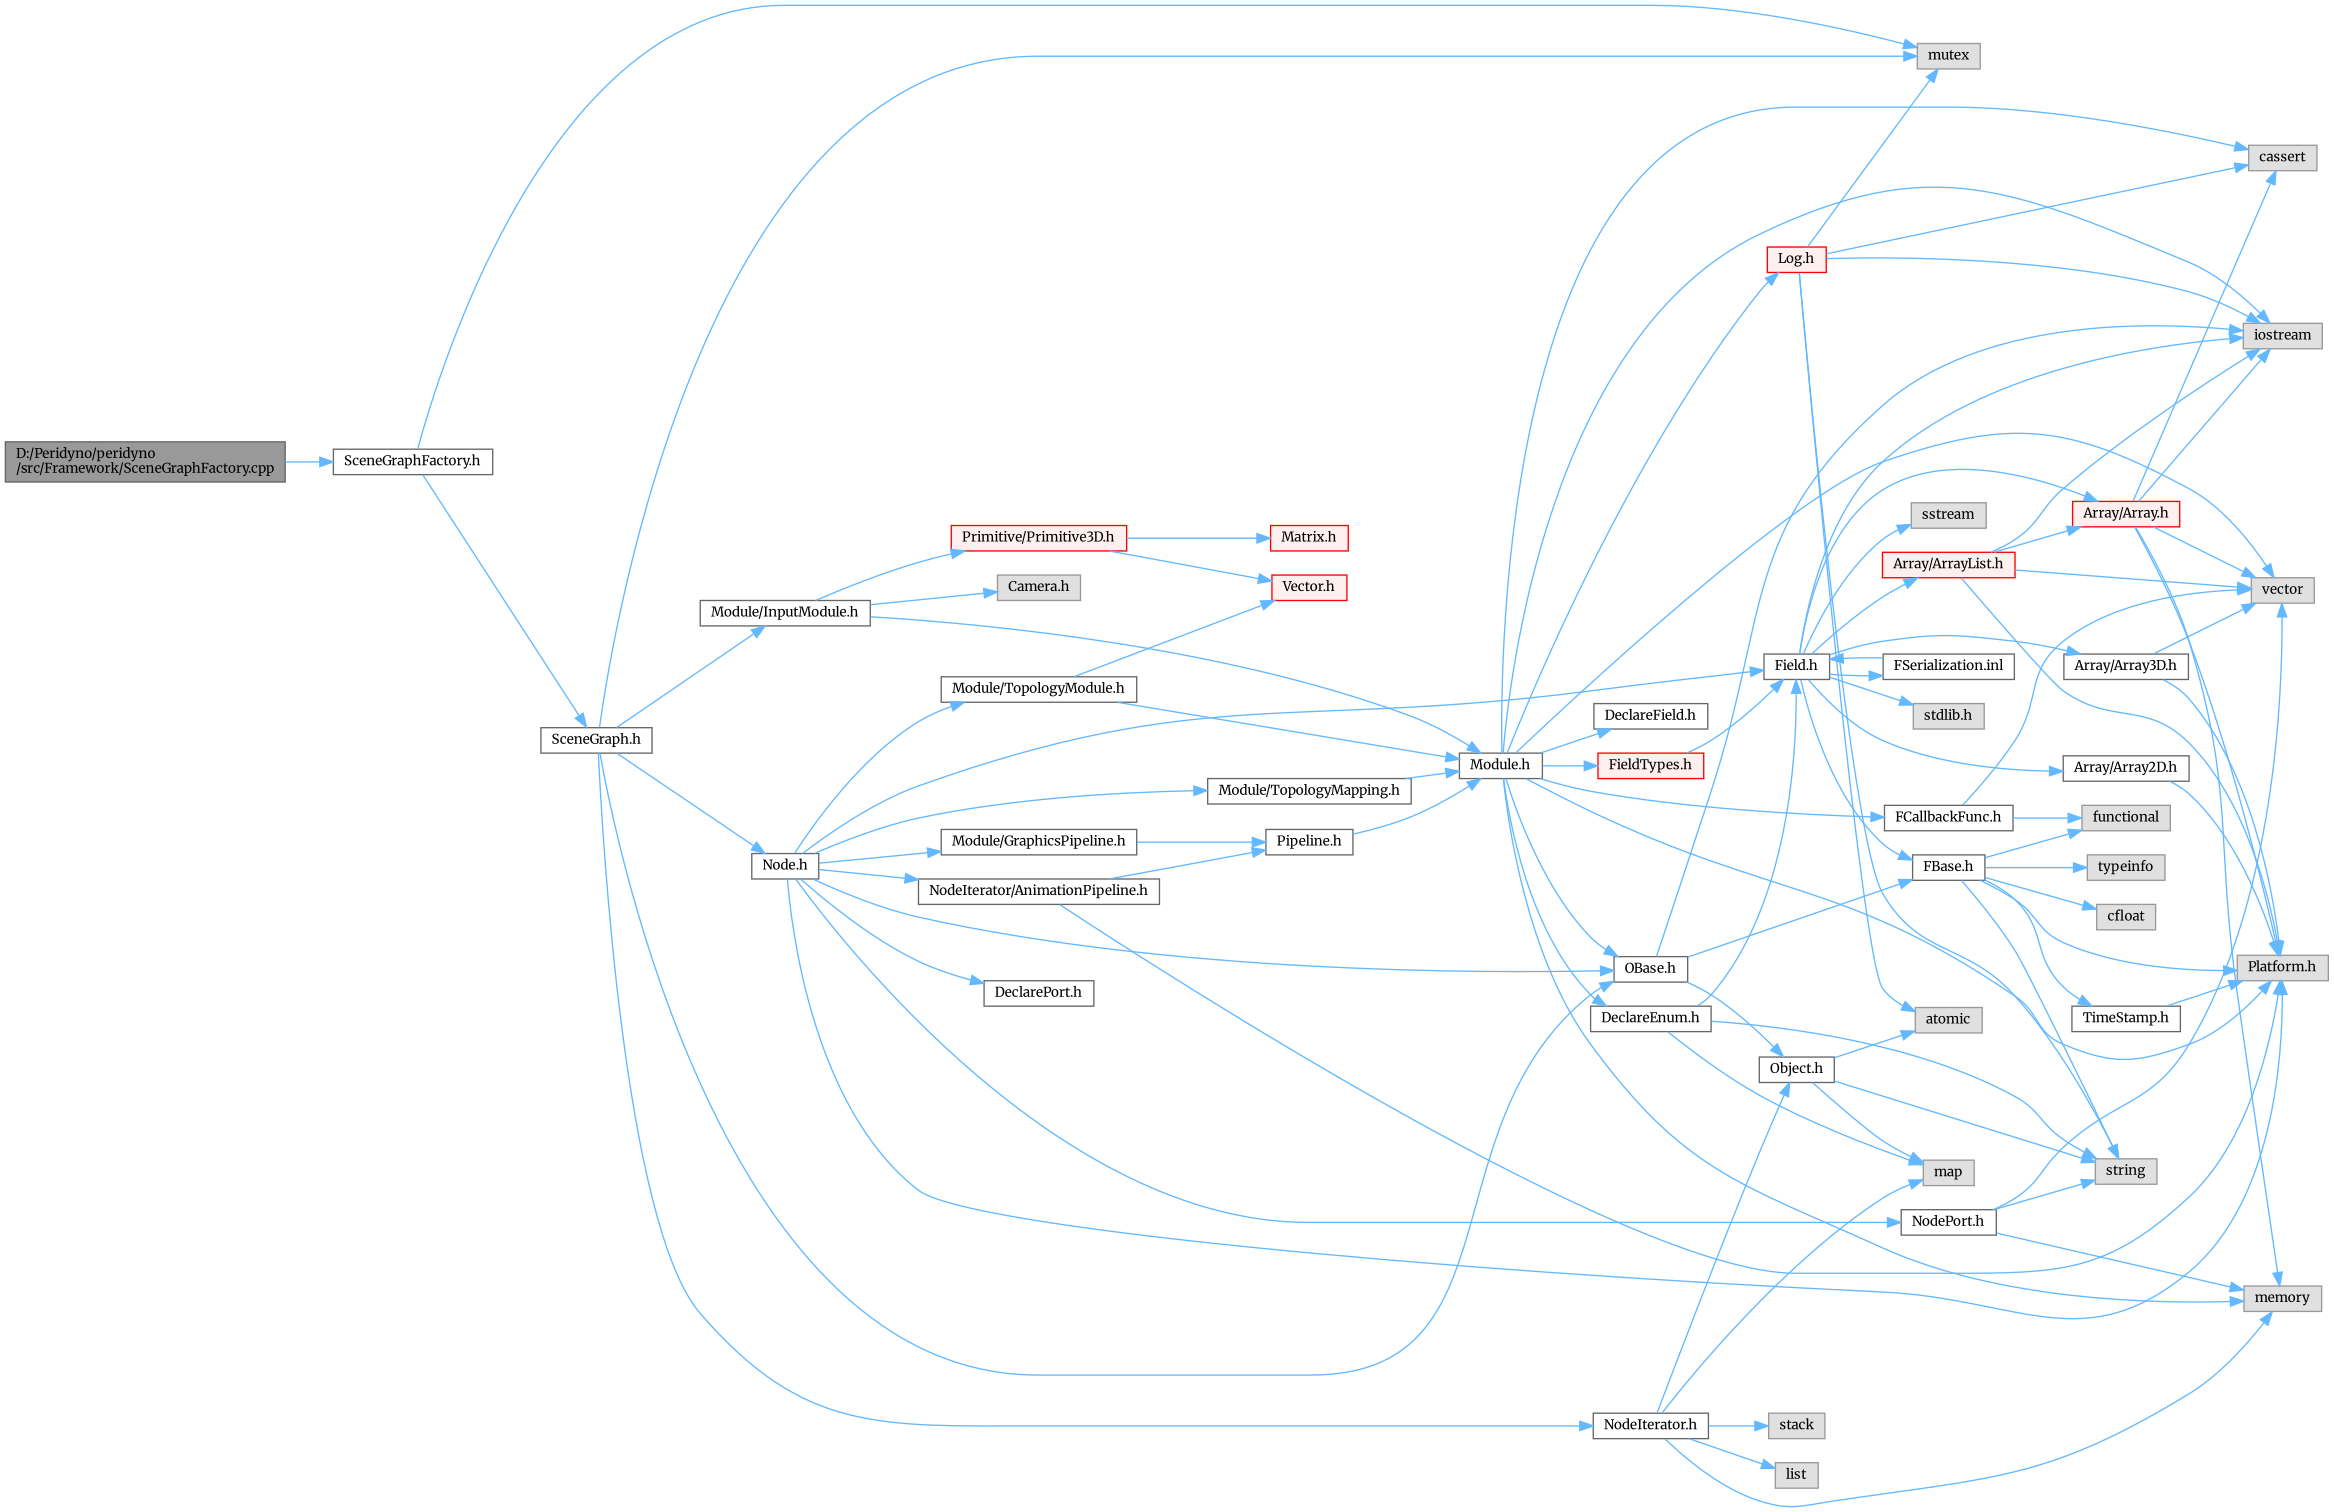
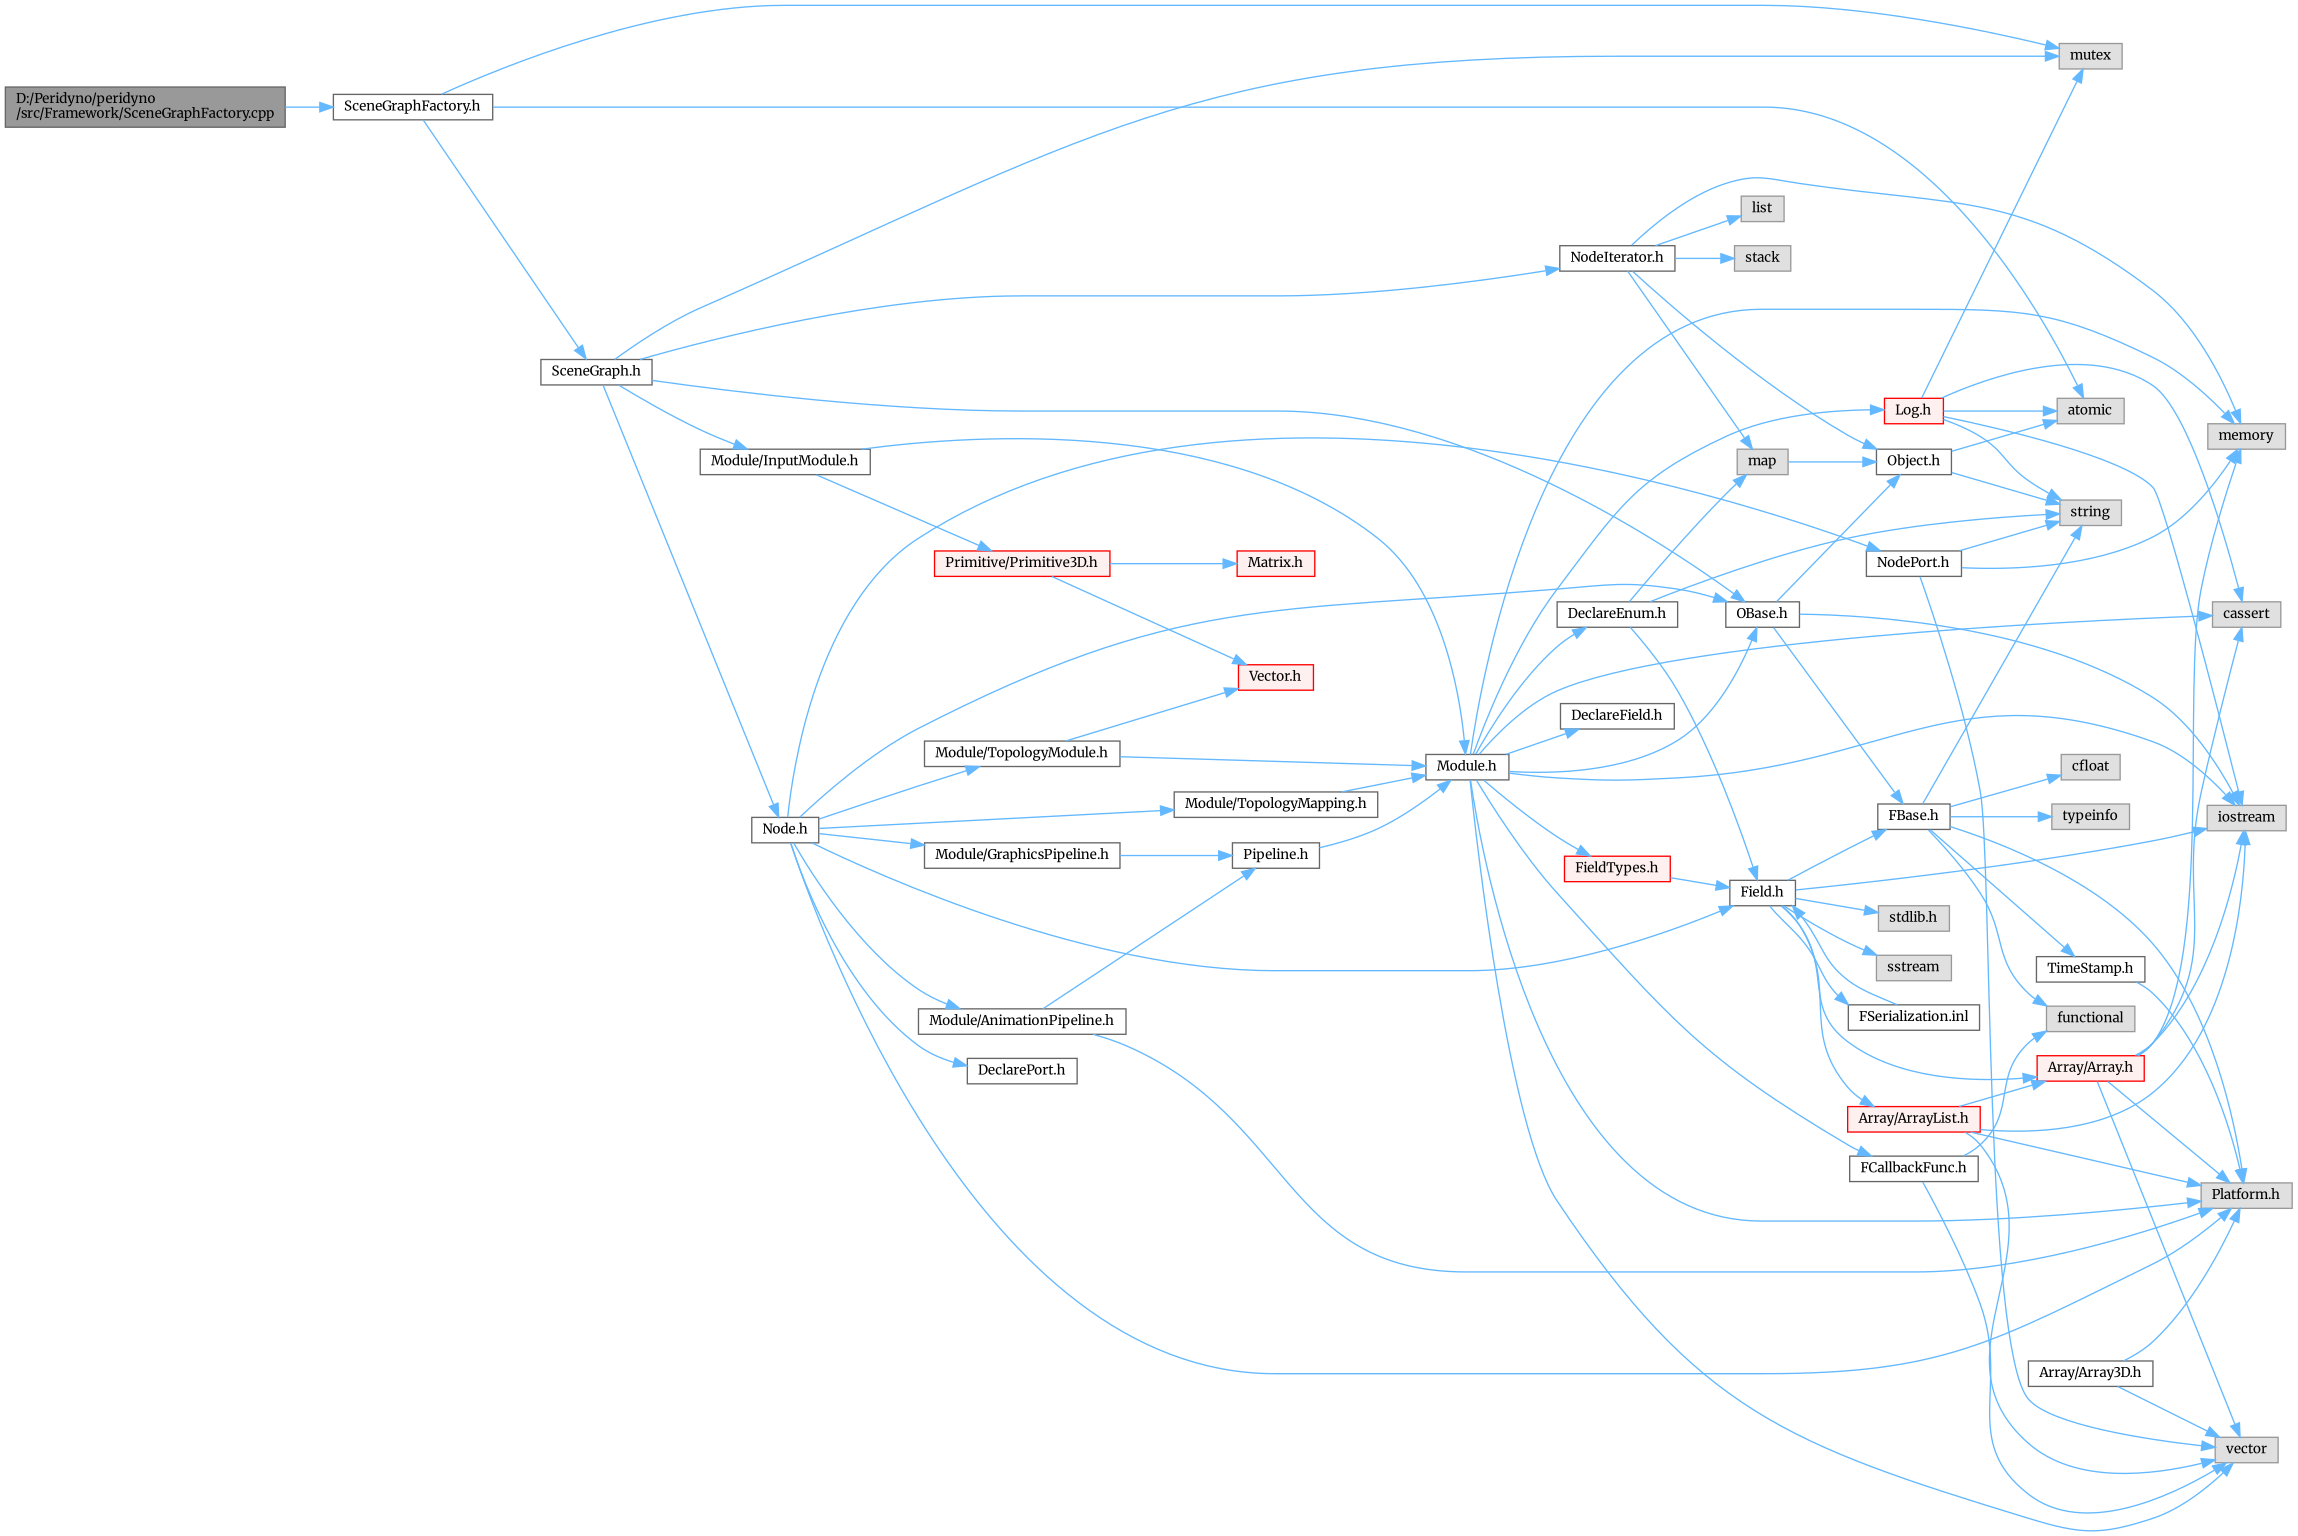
edge "SceneGraphFactory.h" -> "atomic": added
node "Camera.h": removed
edge "Field.h" -> "Array/Array3D.h": removed
node "Array/Array2D.h": removed
node "NodeIterator/AnimationPipeline.h": label "NodeIterator/AnimationPipeline.h" -> "Module/AnimationPipeline.h"
edge "Object.h" -> "map": reversed
